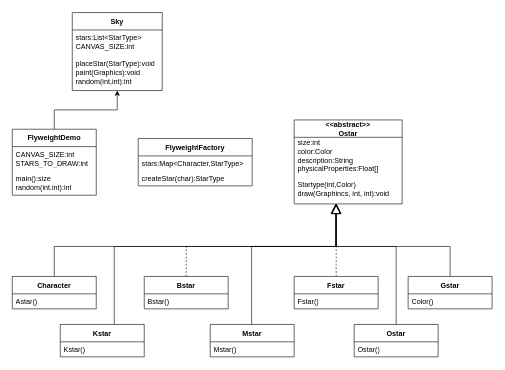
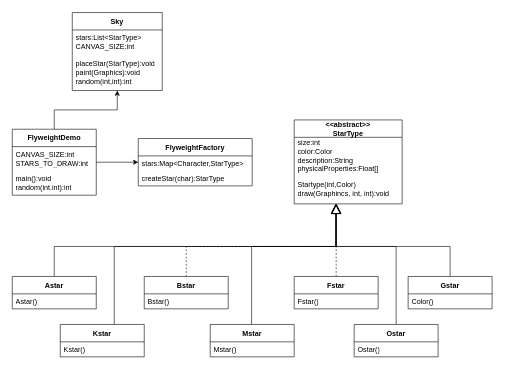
node "<<abstract>> Ostar": label "<<abstract>> Ostar" -> "<<abstract>> StarType"
edge "FlyweightDemo" -> "FlyweightFactory": added
node "main():size random(int.int):int": label "main():size random(int.int):int" -> "main():void random(int.int):int"
node "Character": label "Character" -> "Astar"
